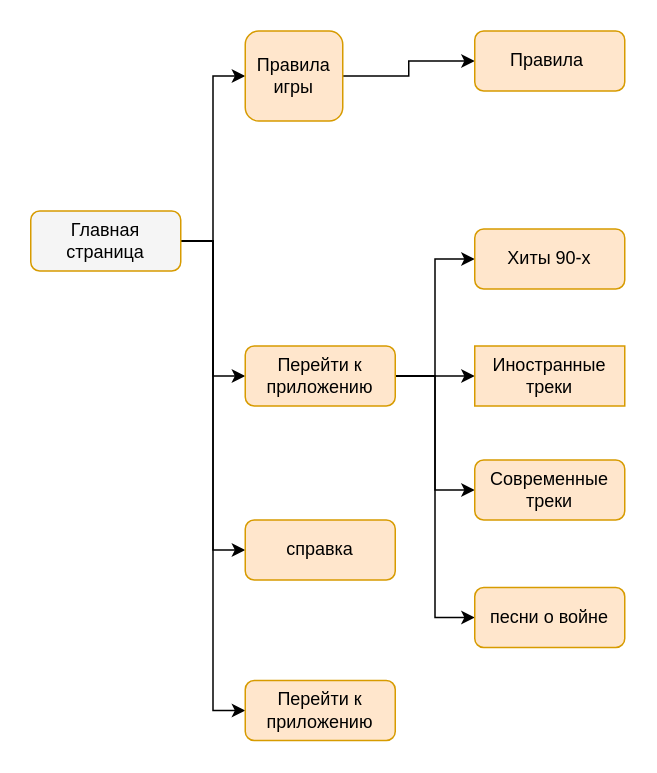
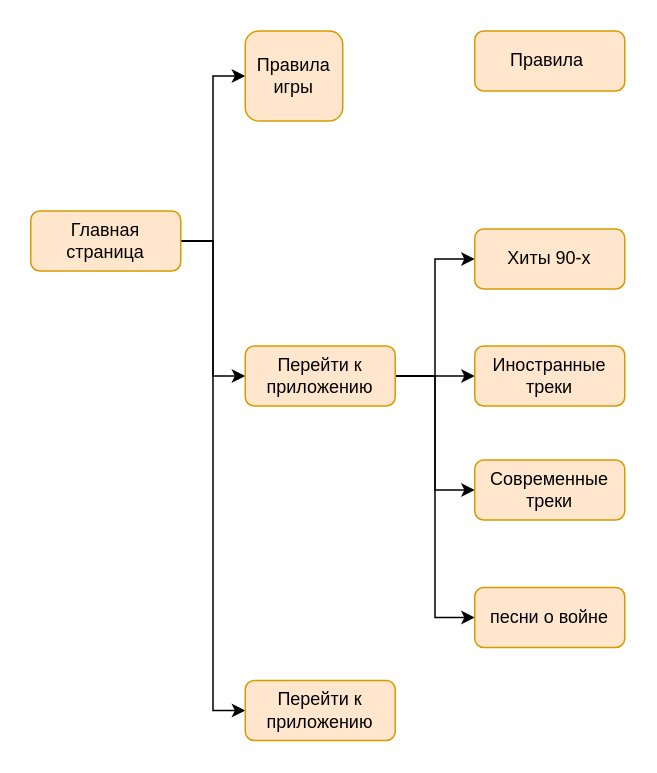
edge "Правила игры" -> "Правила": removed
node "Главная страница": fillcolor #f5f5f5 -> #ffe6cc
node "Иностранные треки": shape rectangle -> rounded rectangle
edge "Главная страница" -> "справка": removed
node "справка": removed
